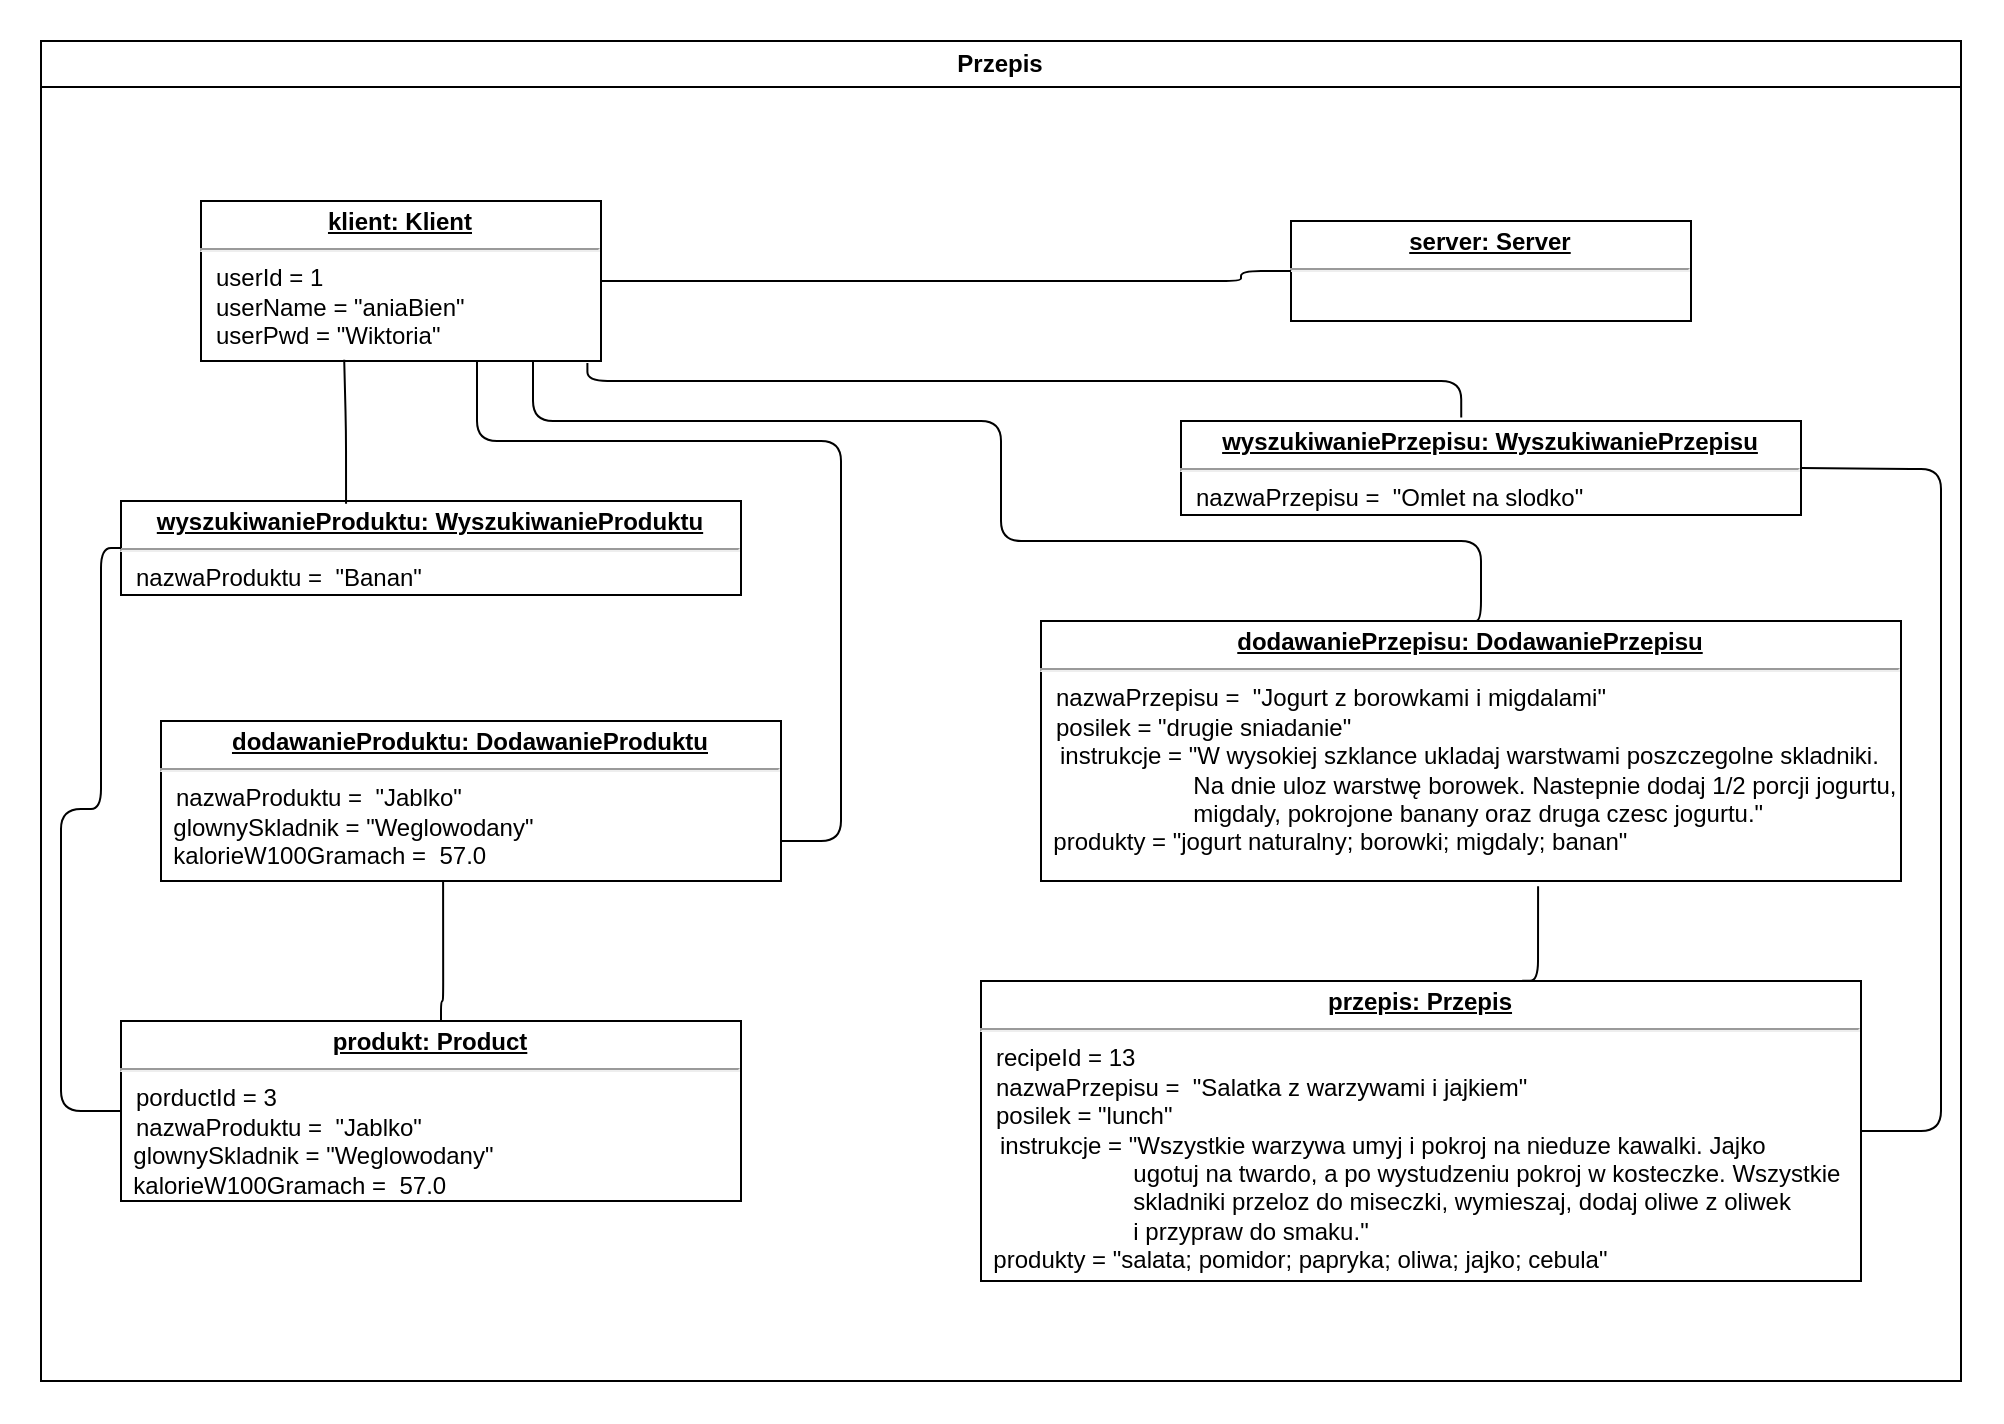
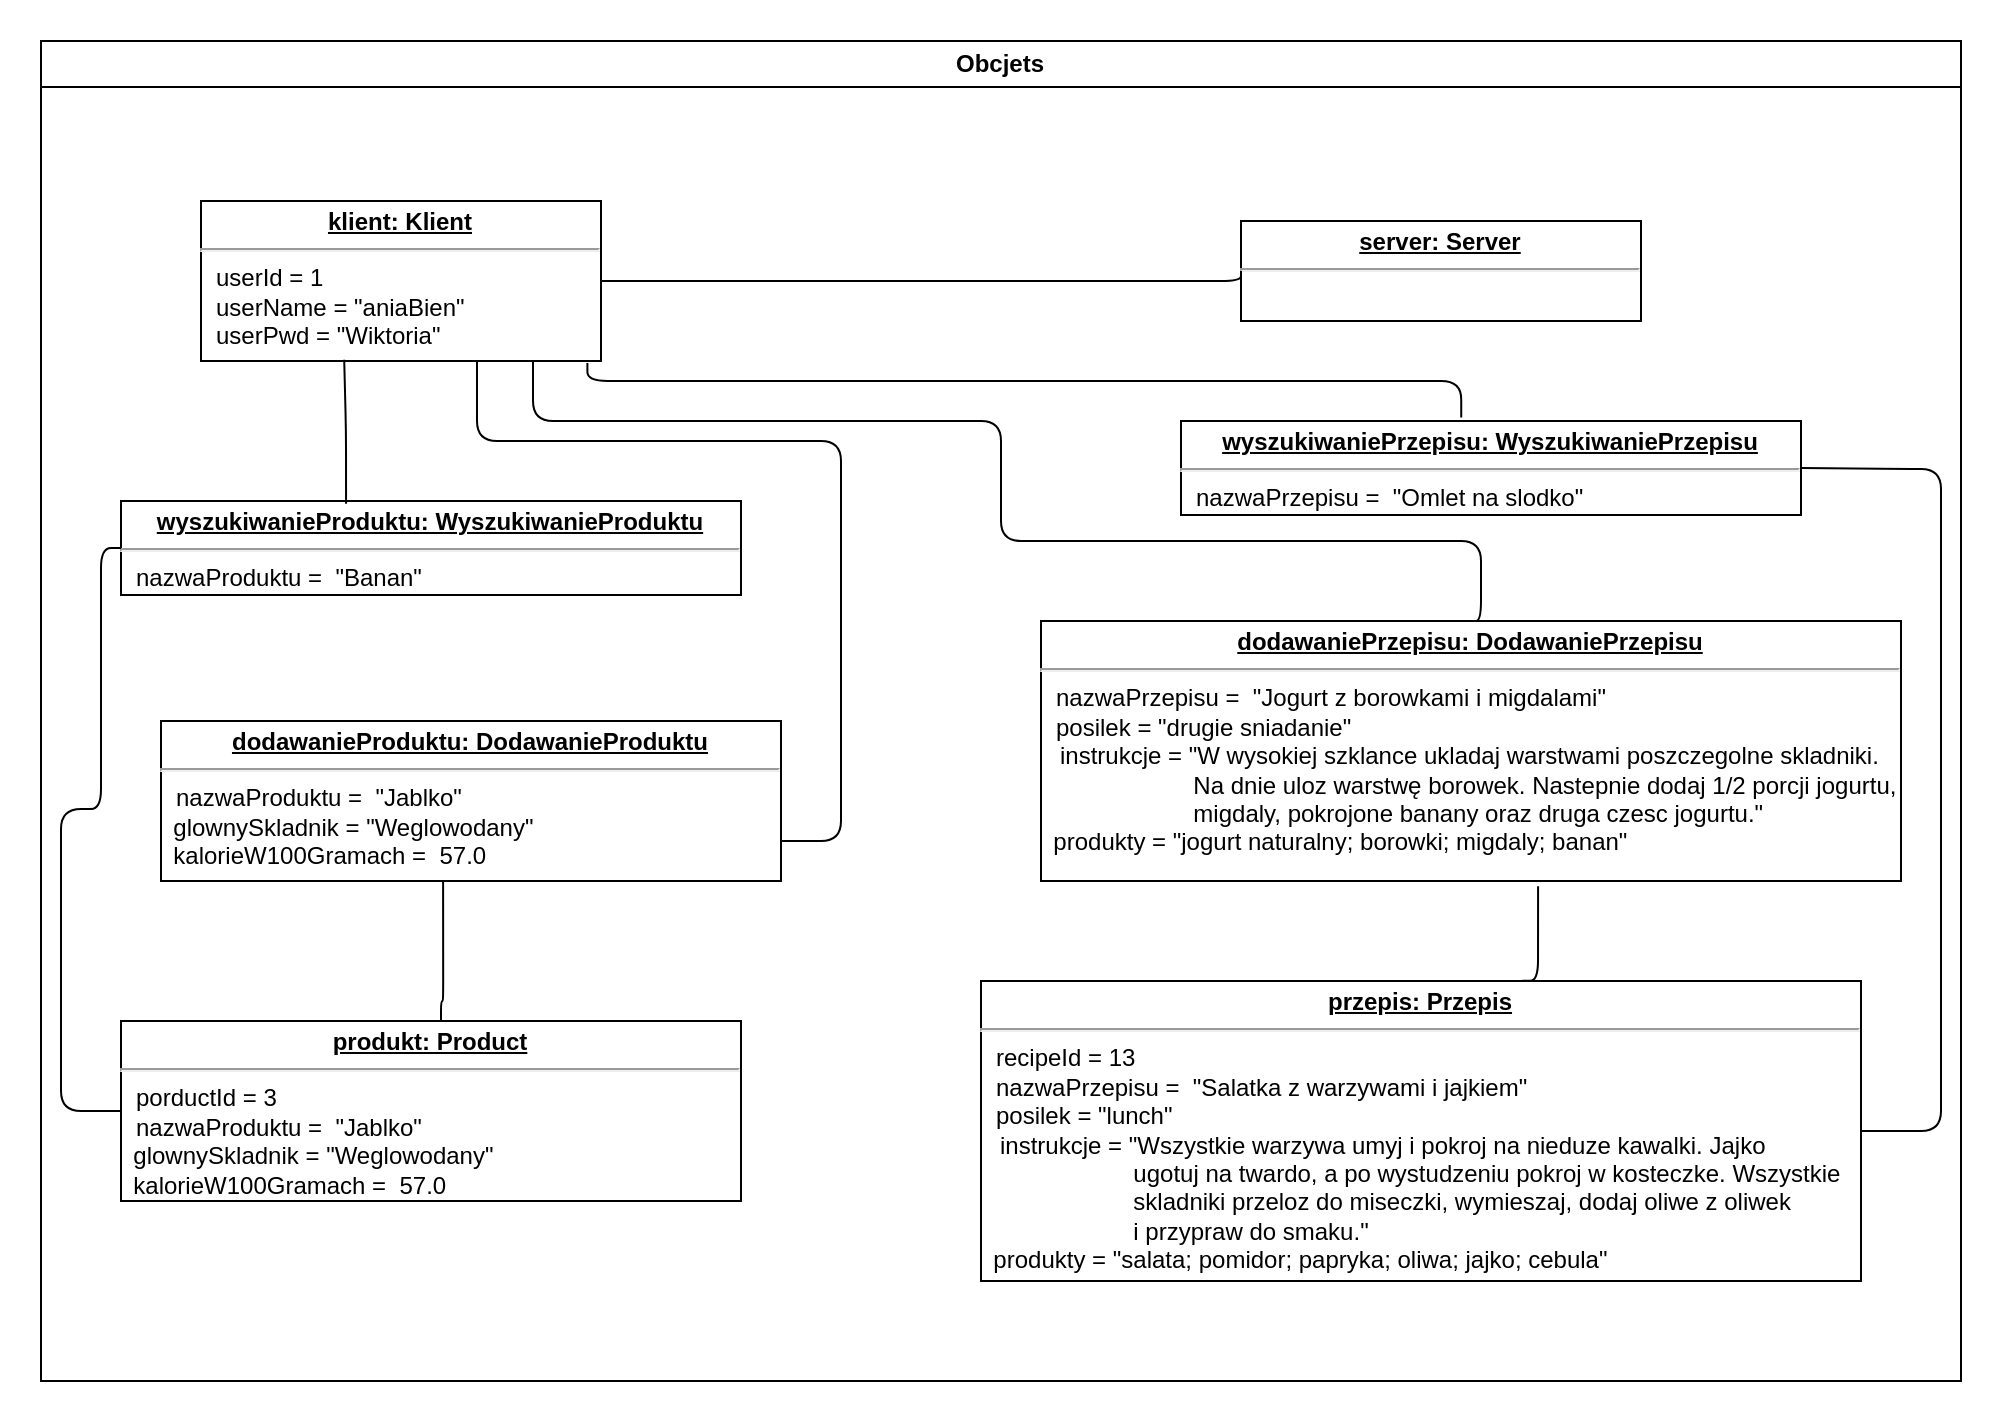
node "Przepis": label "Przepis" -> "Obcjets"
node "server: Server": moved (1491, 271) -> (1441, 271)
